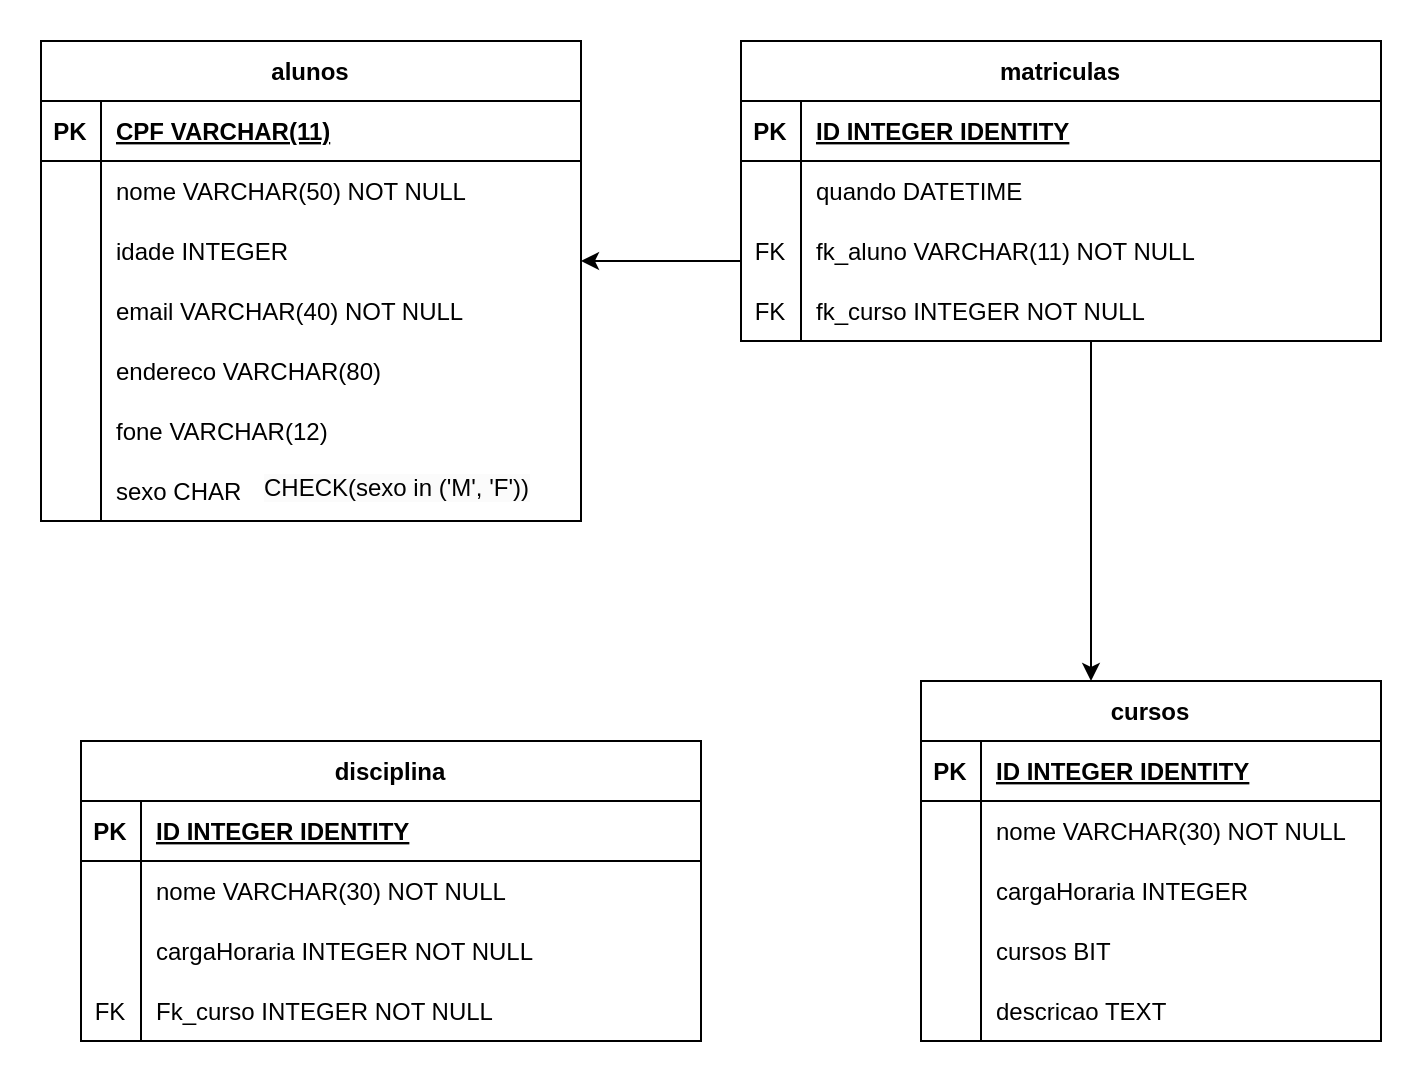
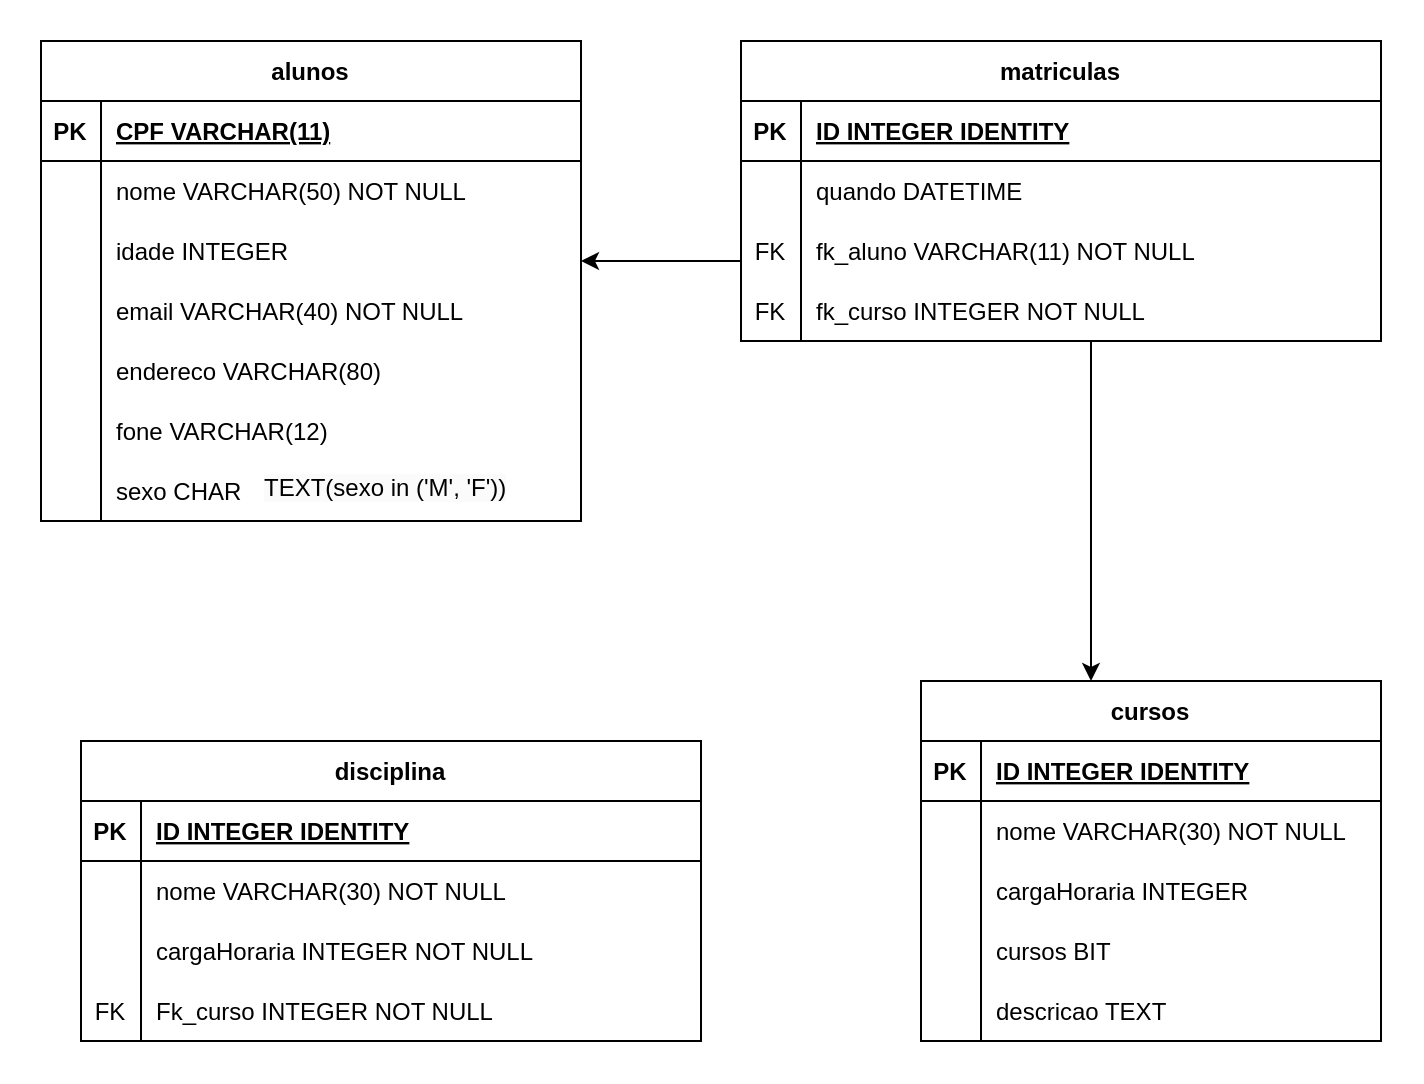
node "CHECK(sexo in ('M', 'F'))": label "CHECK(sexo in ('M', 'F'))" -> "TEXT(sexo in ('M', 'F'))"
